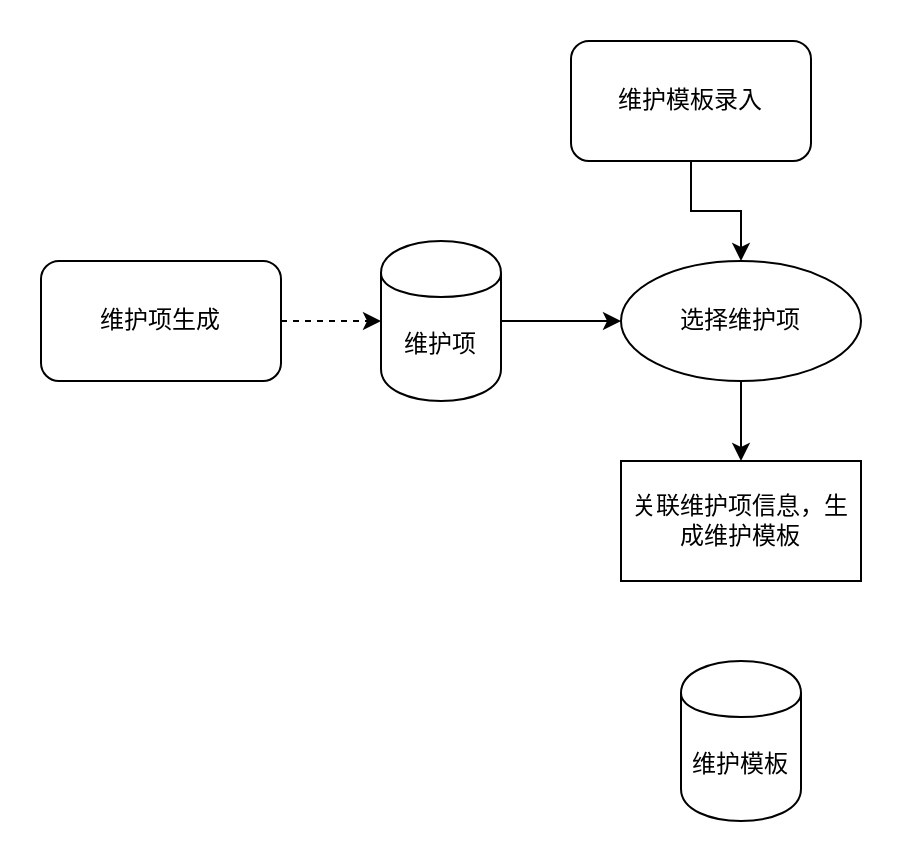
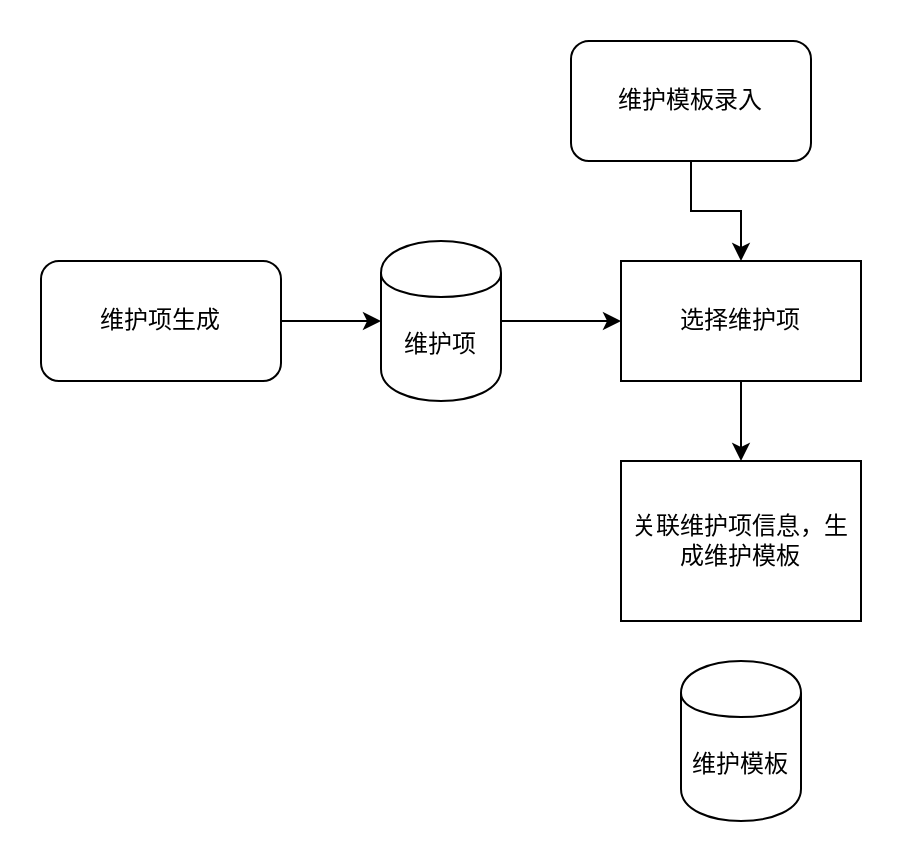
edge "维护项生成" -> "维护项": style dashed -> solid
node "选择维护项": shape ellipse -> rectangle
node "关联维护项信息，生成维护模板": size 240x120 -> 240x160
